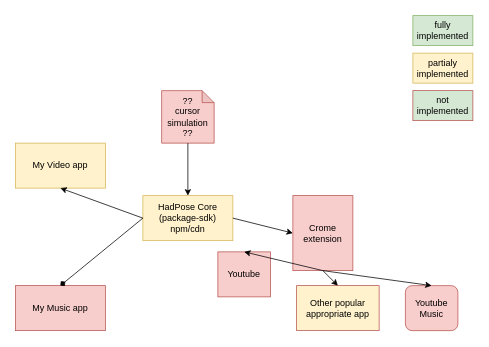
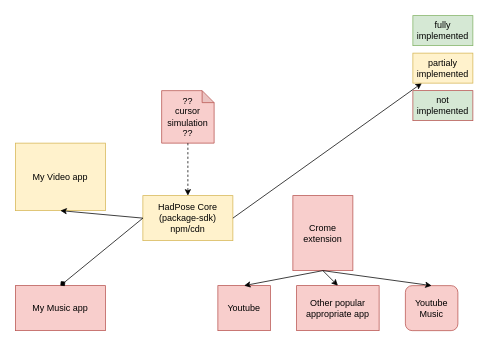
node "My Video app": size 90x45 -> 90x68
edge "?? cursor simulation ??" -> "HadPose Core (package-sdk) npm/cdn": style solid -> dashed
edge "HadPose Core (package-sdk) npm/cdn" -> "Crome extension": now "HadPose Core (package-sdk) npm/cdn" -> "partialy implemented"
node "Youtube": moved (244, 274) -> (244, 308)
node "Other popular appropriate app": fillcolor #fff2cc -> #f8cecc
